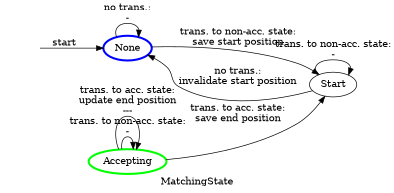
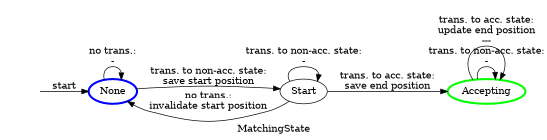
edge "Accepting" -> "Start": reversed
